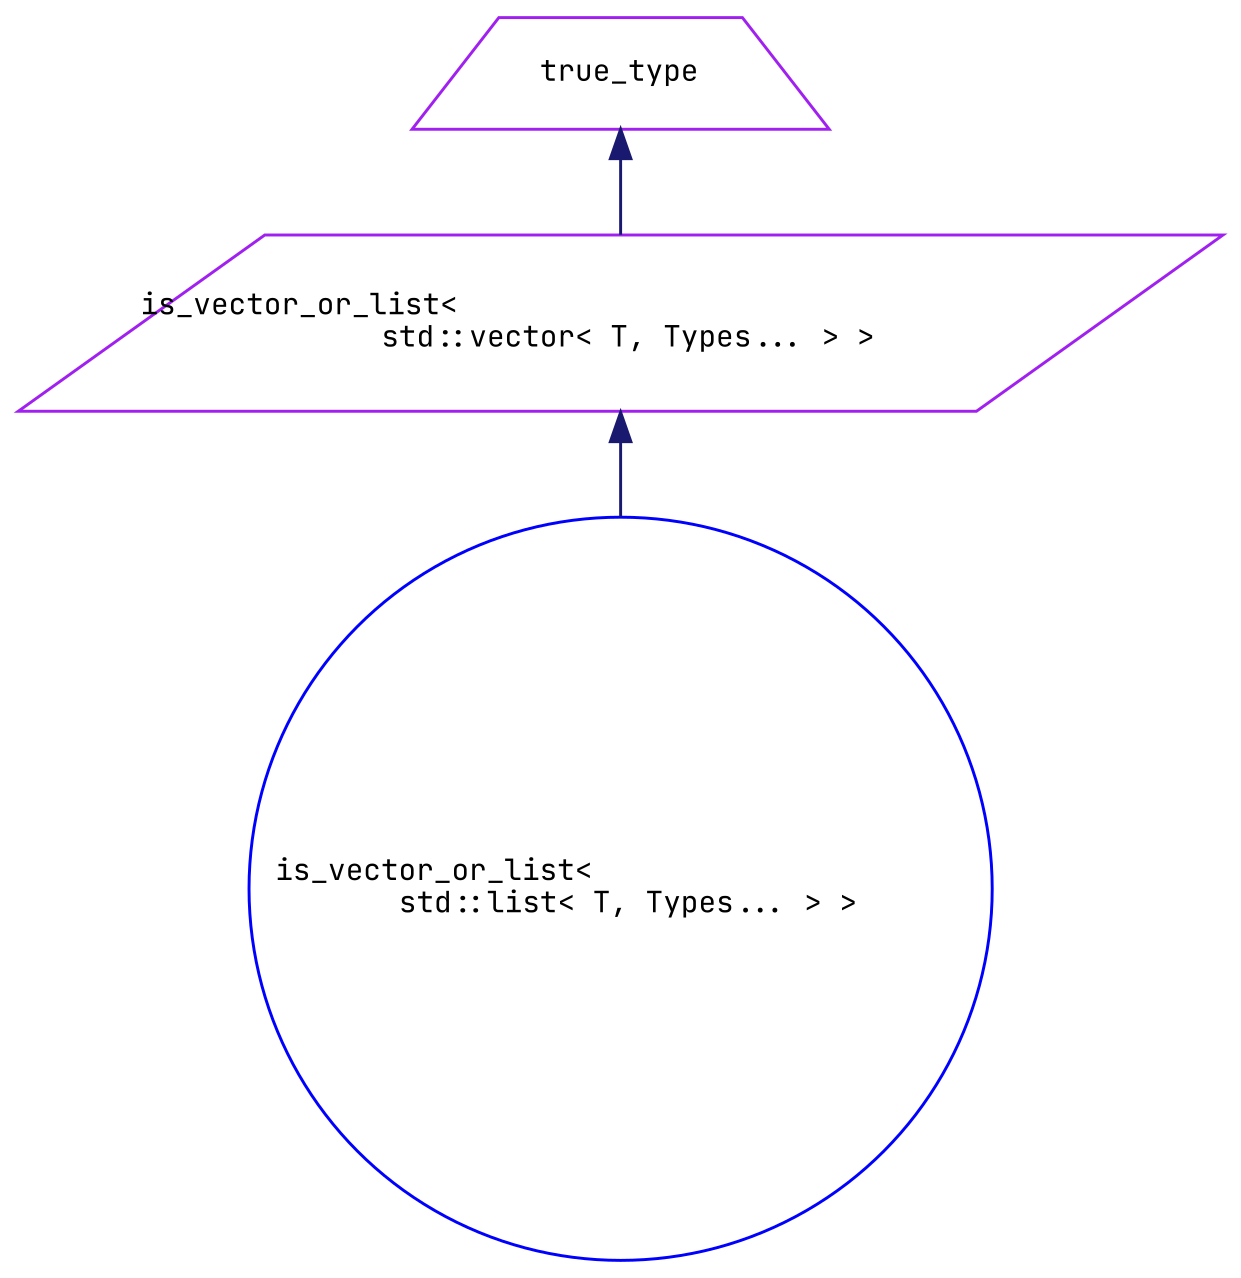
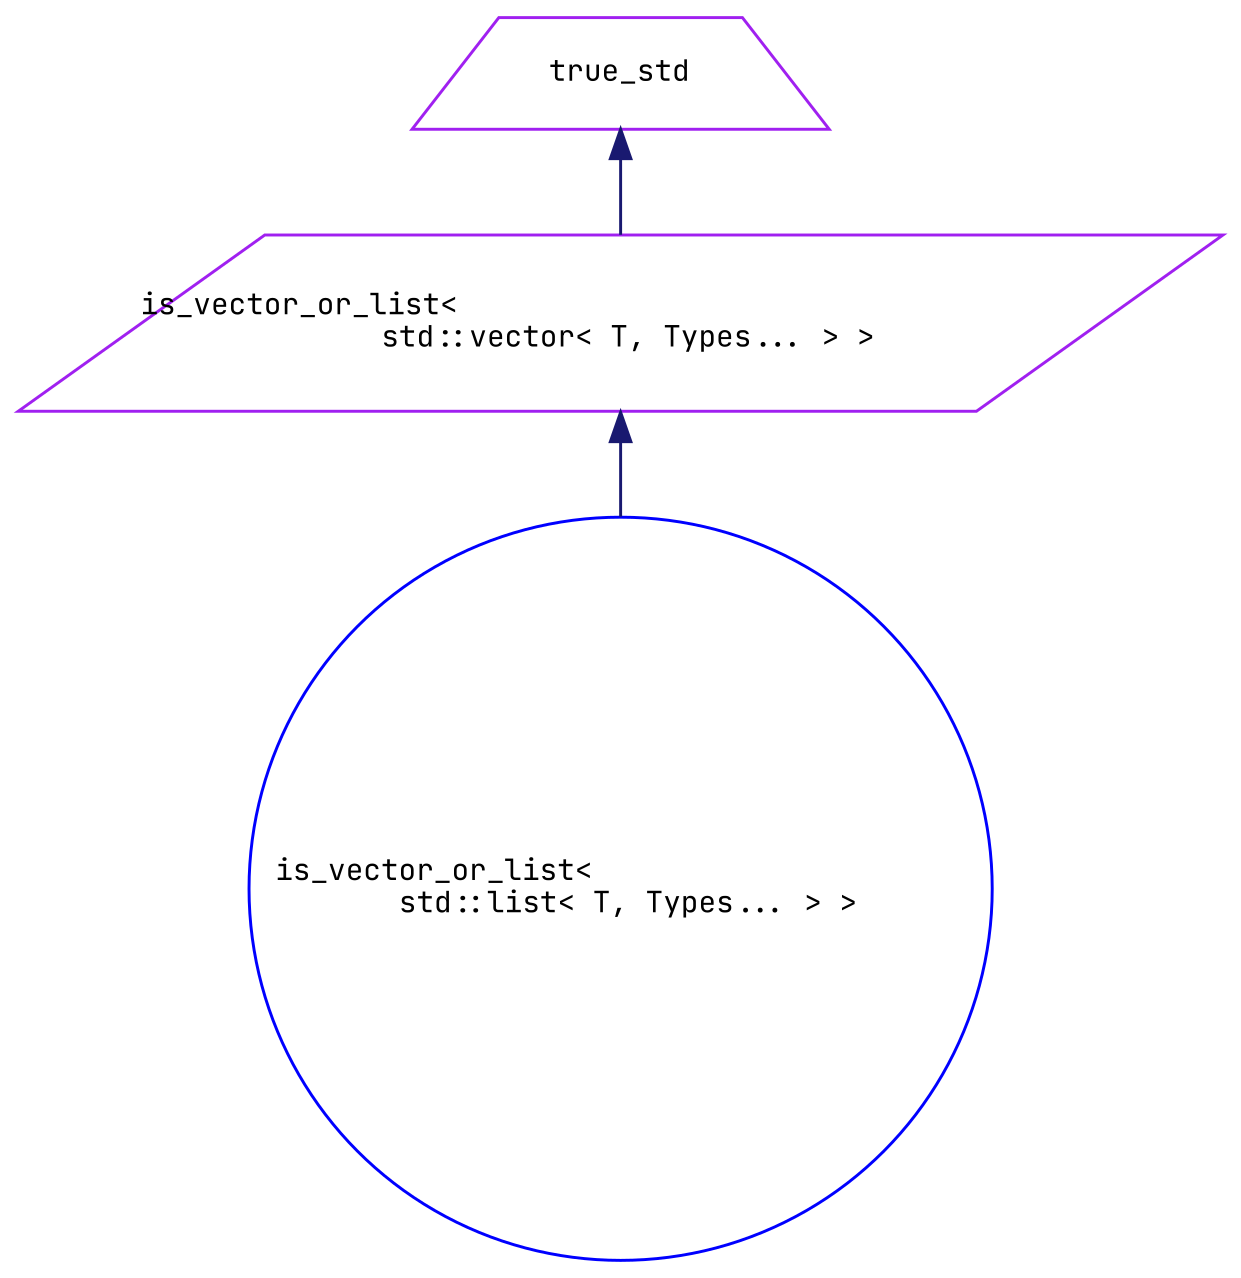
node "true_type": label "true_type" -> "true_std"
